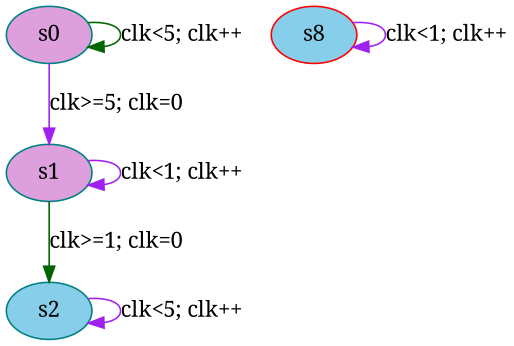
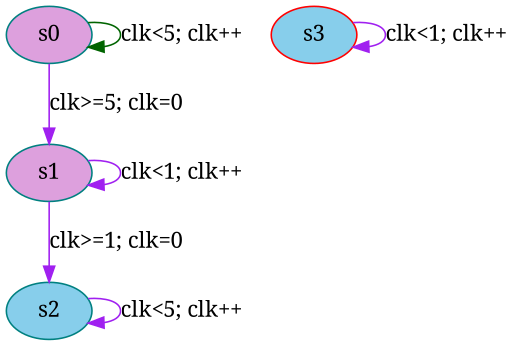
node "s8": label "s8" -> "s3"
edge "s1" -> "s2": color darkgreen -> purple
